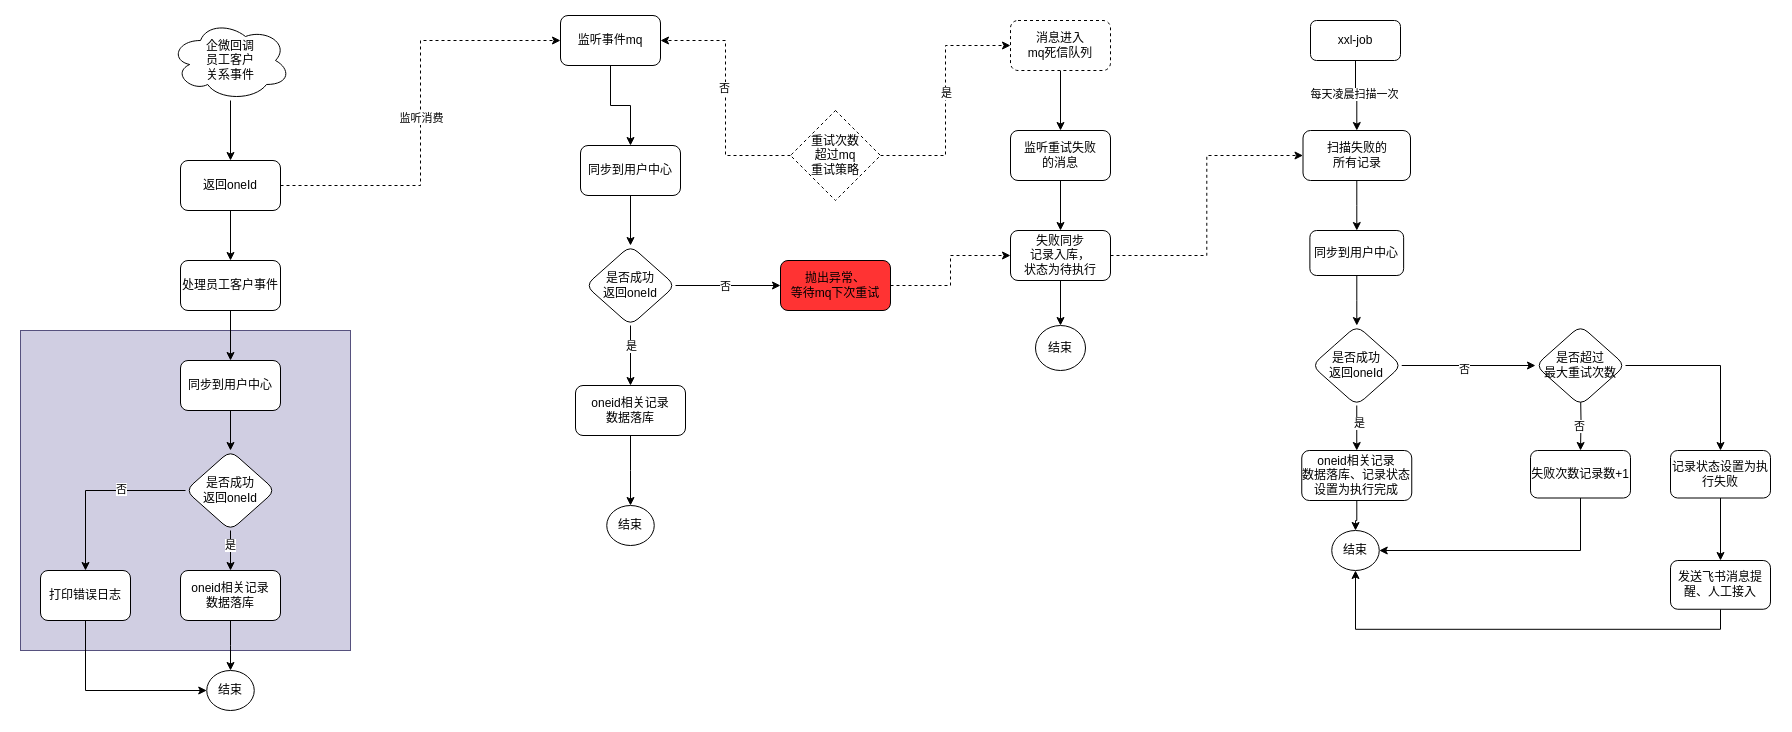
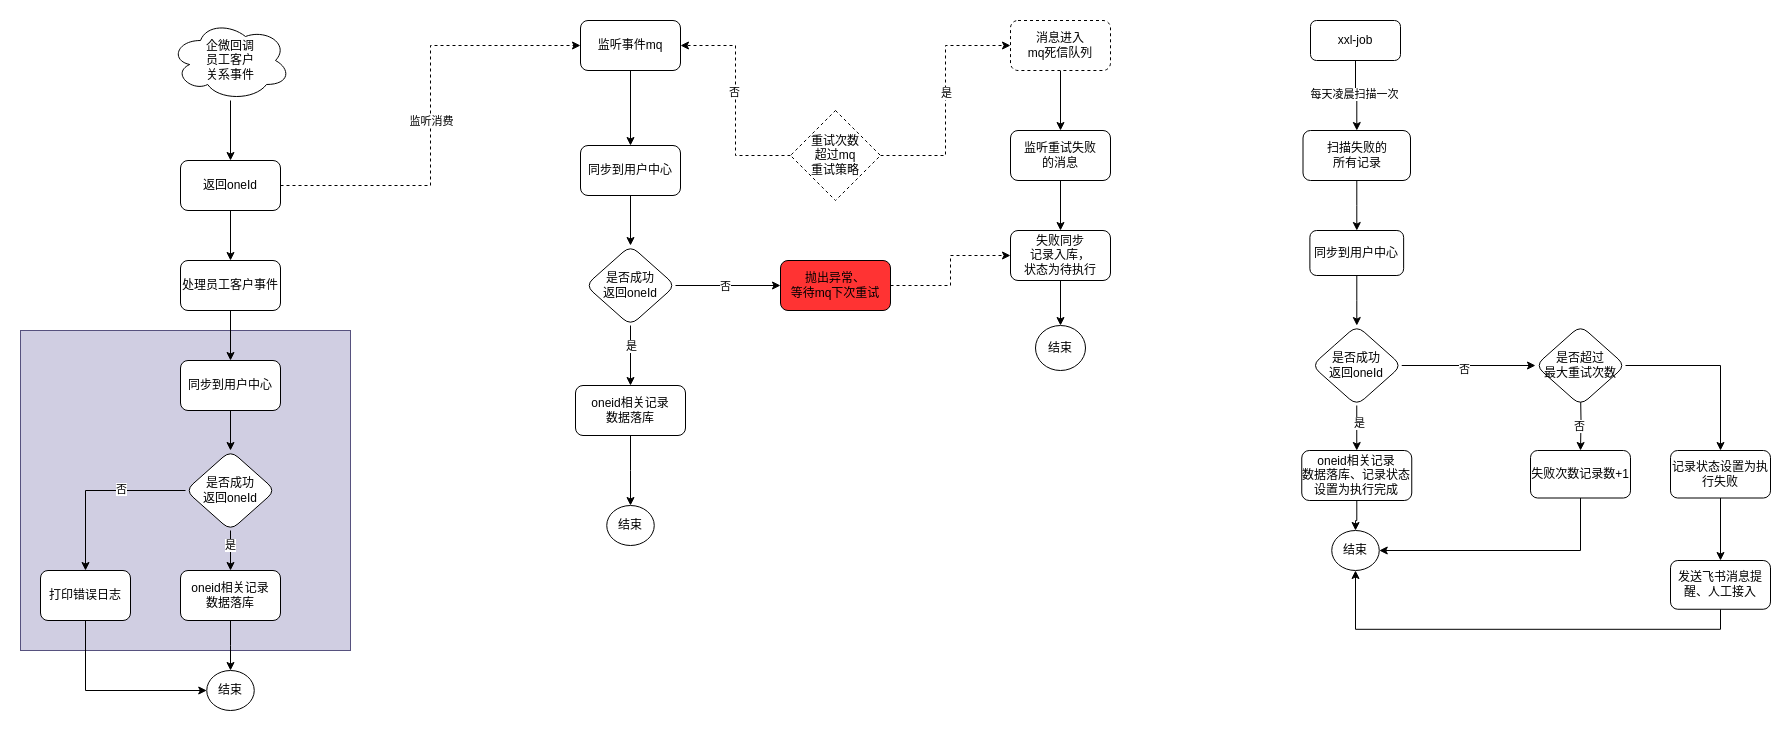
node "监听事件mq": moved (611, 41) -> (631, 46)
edge "失败同步 记录入库， 状态为待执行" -> "扫描失败的 所有记录": removed
